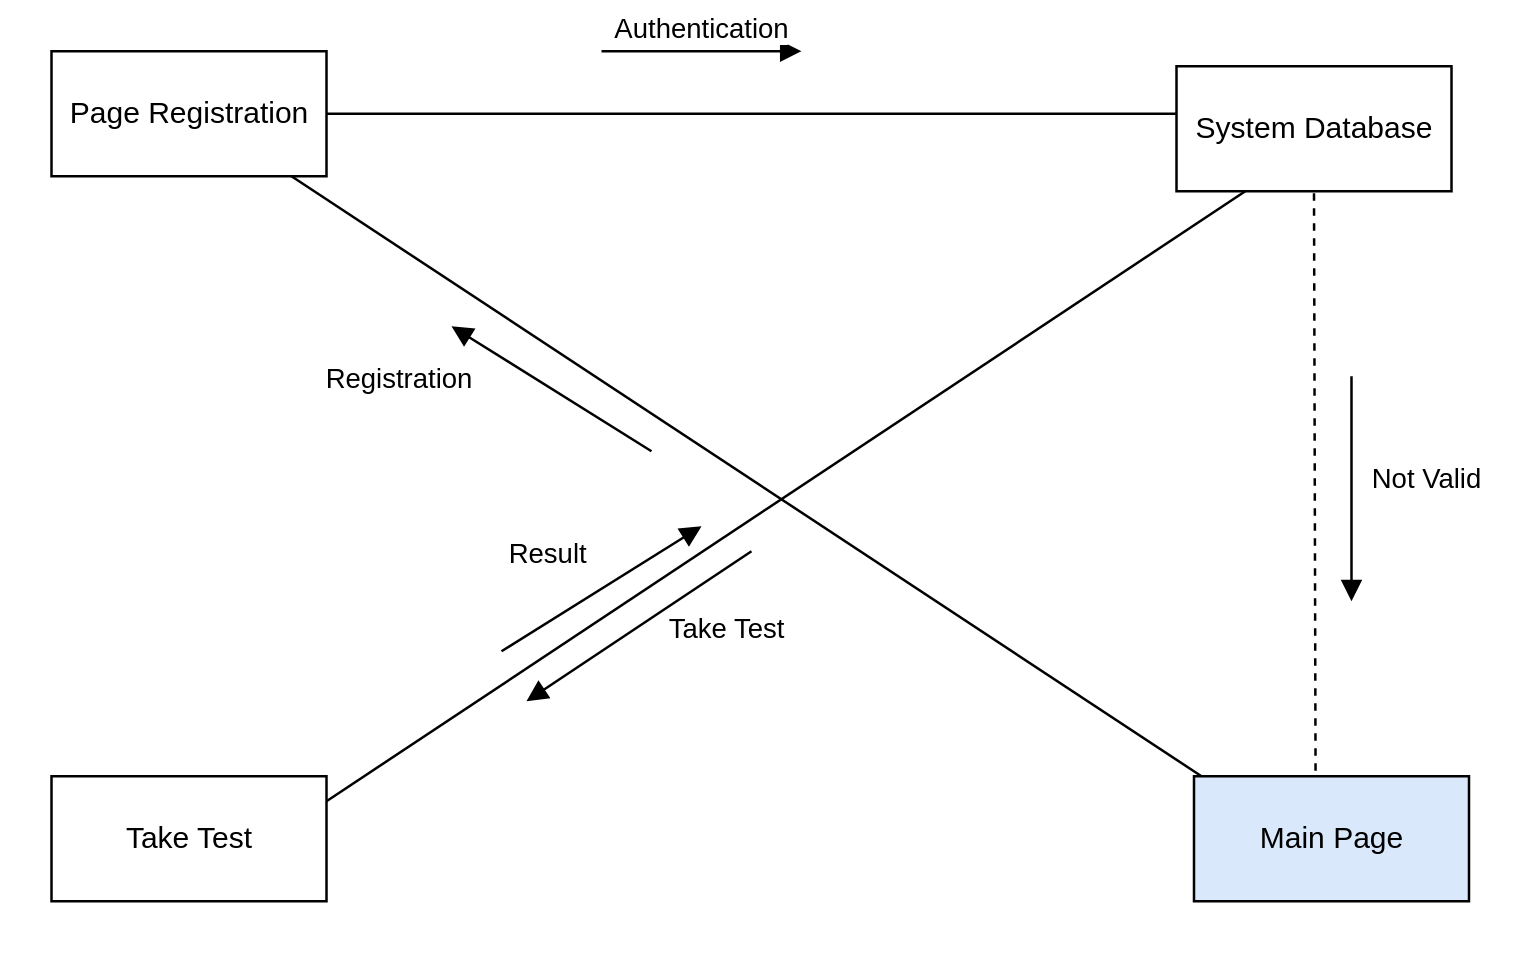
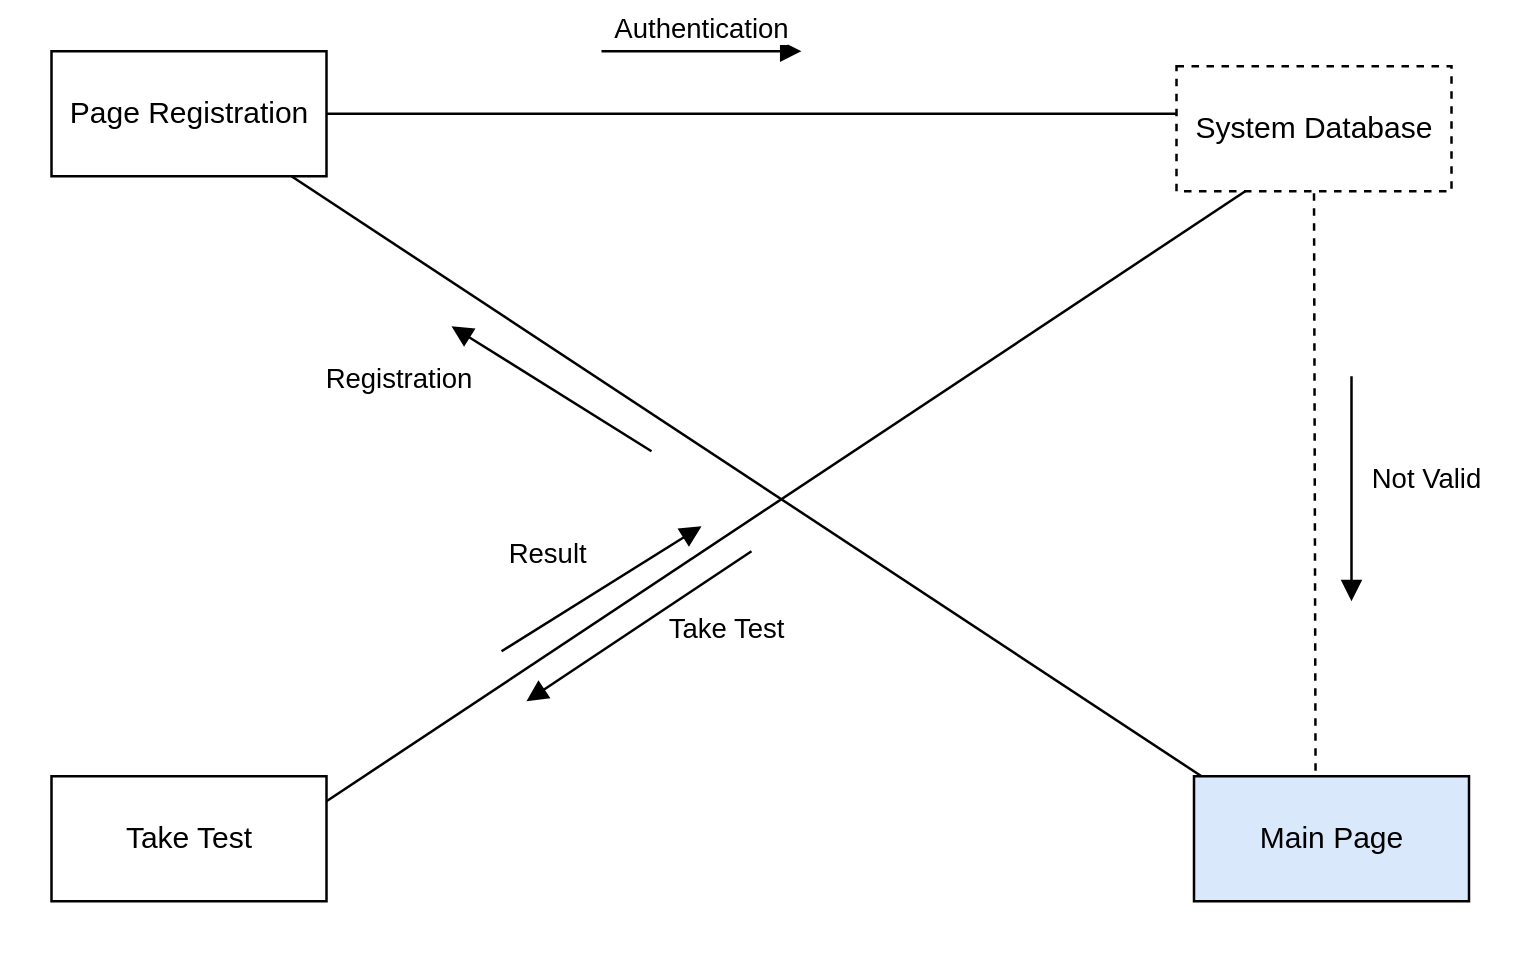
node "System Database": style solid -> dashed
